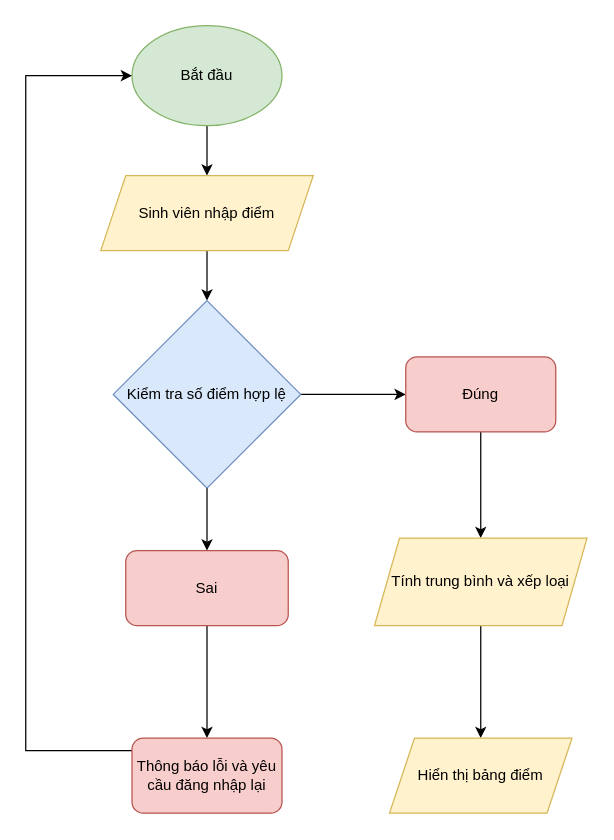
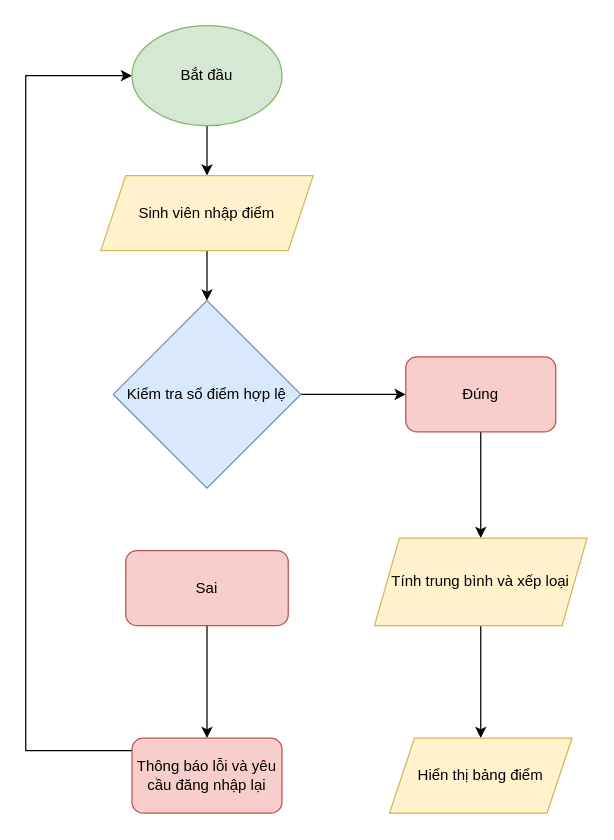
edge "Kiểm tra số điểm hợp lệ" -> "Sai": removed
